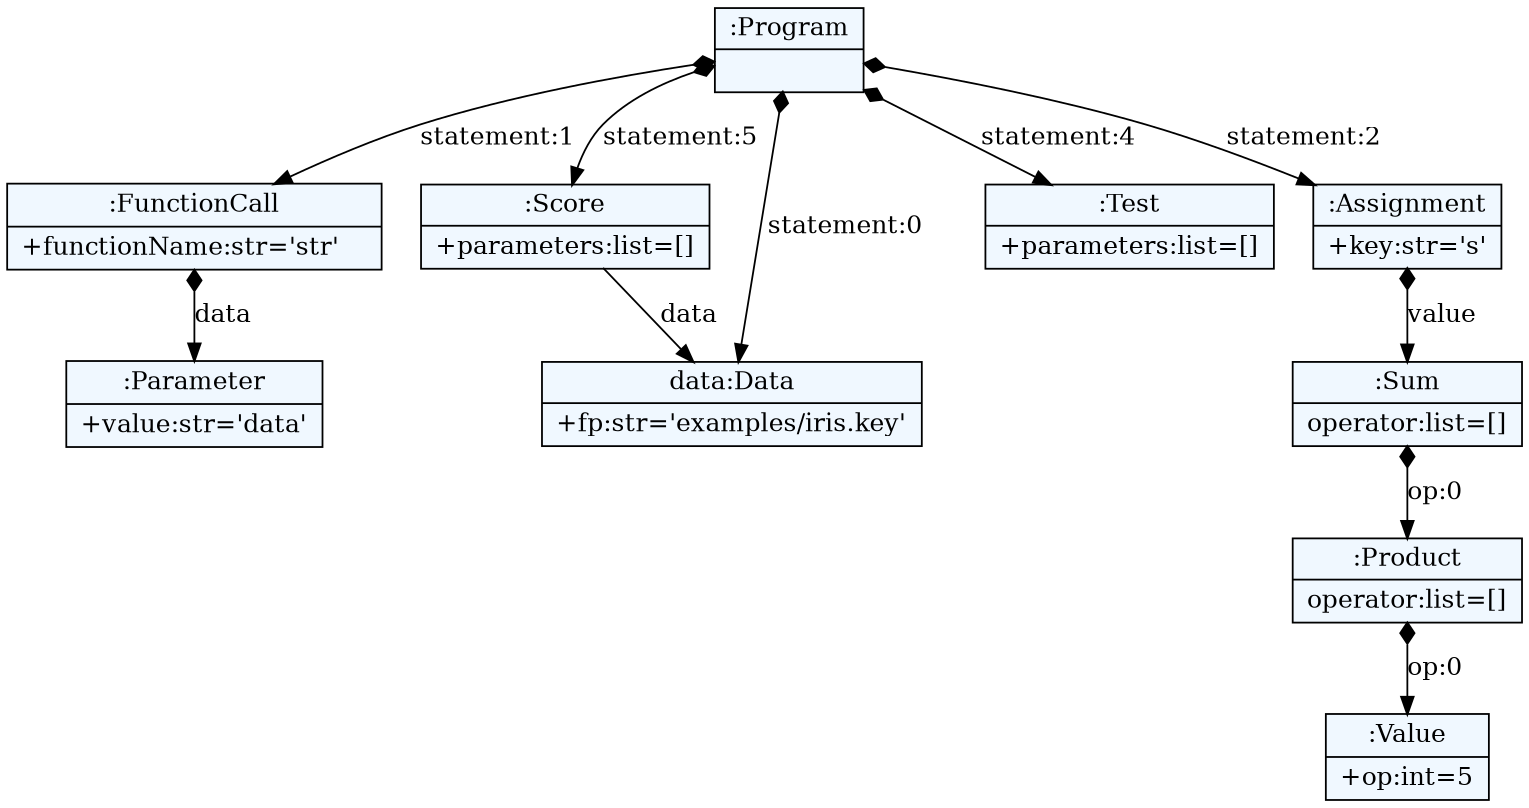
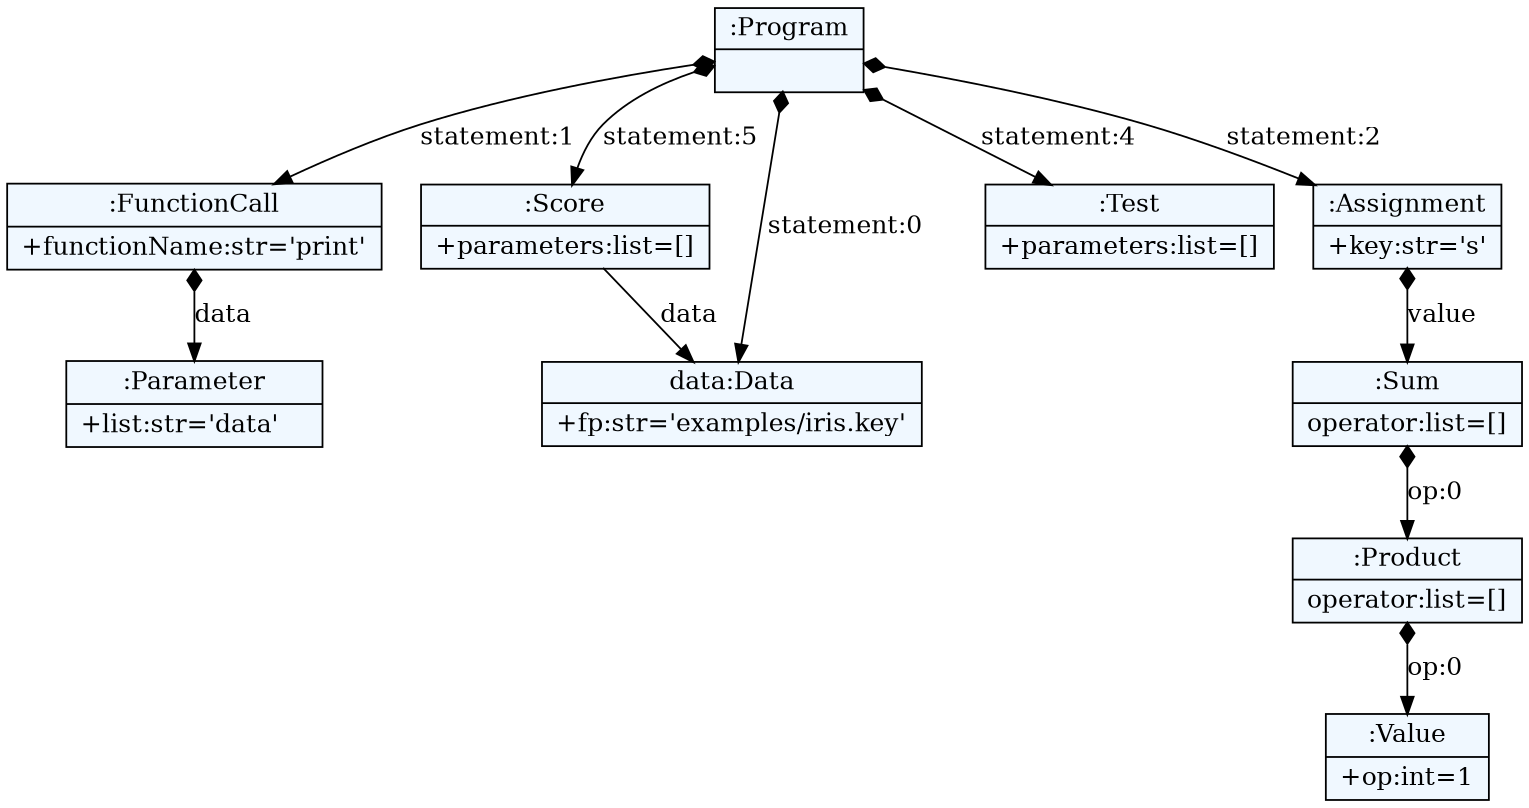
node ":FunctionCall": text "+functionName:str='str'" -> "+functionName:str='print'"
node ":Parameter": text "+value:str='data'" -> "+list:str='data'"
node ":Value": text "+op:int=5" -> "+op:int=1"
